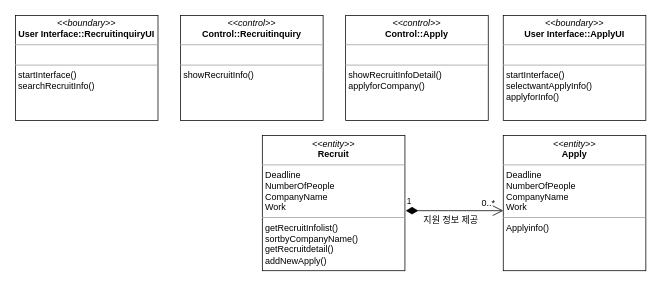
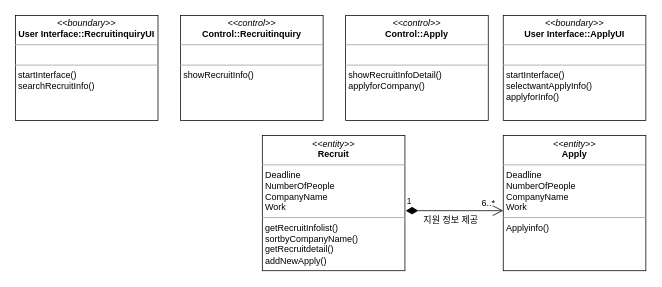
node "0..*": label "0..*" -> "6..*"
